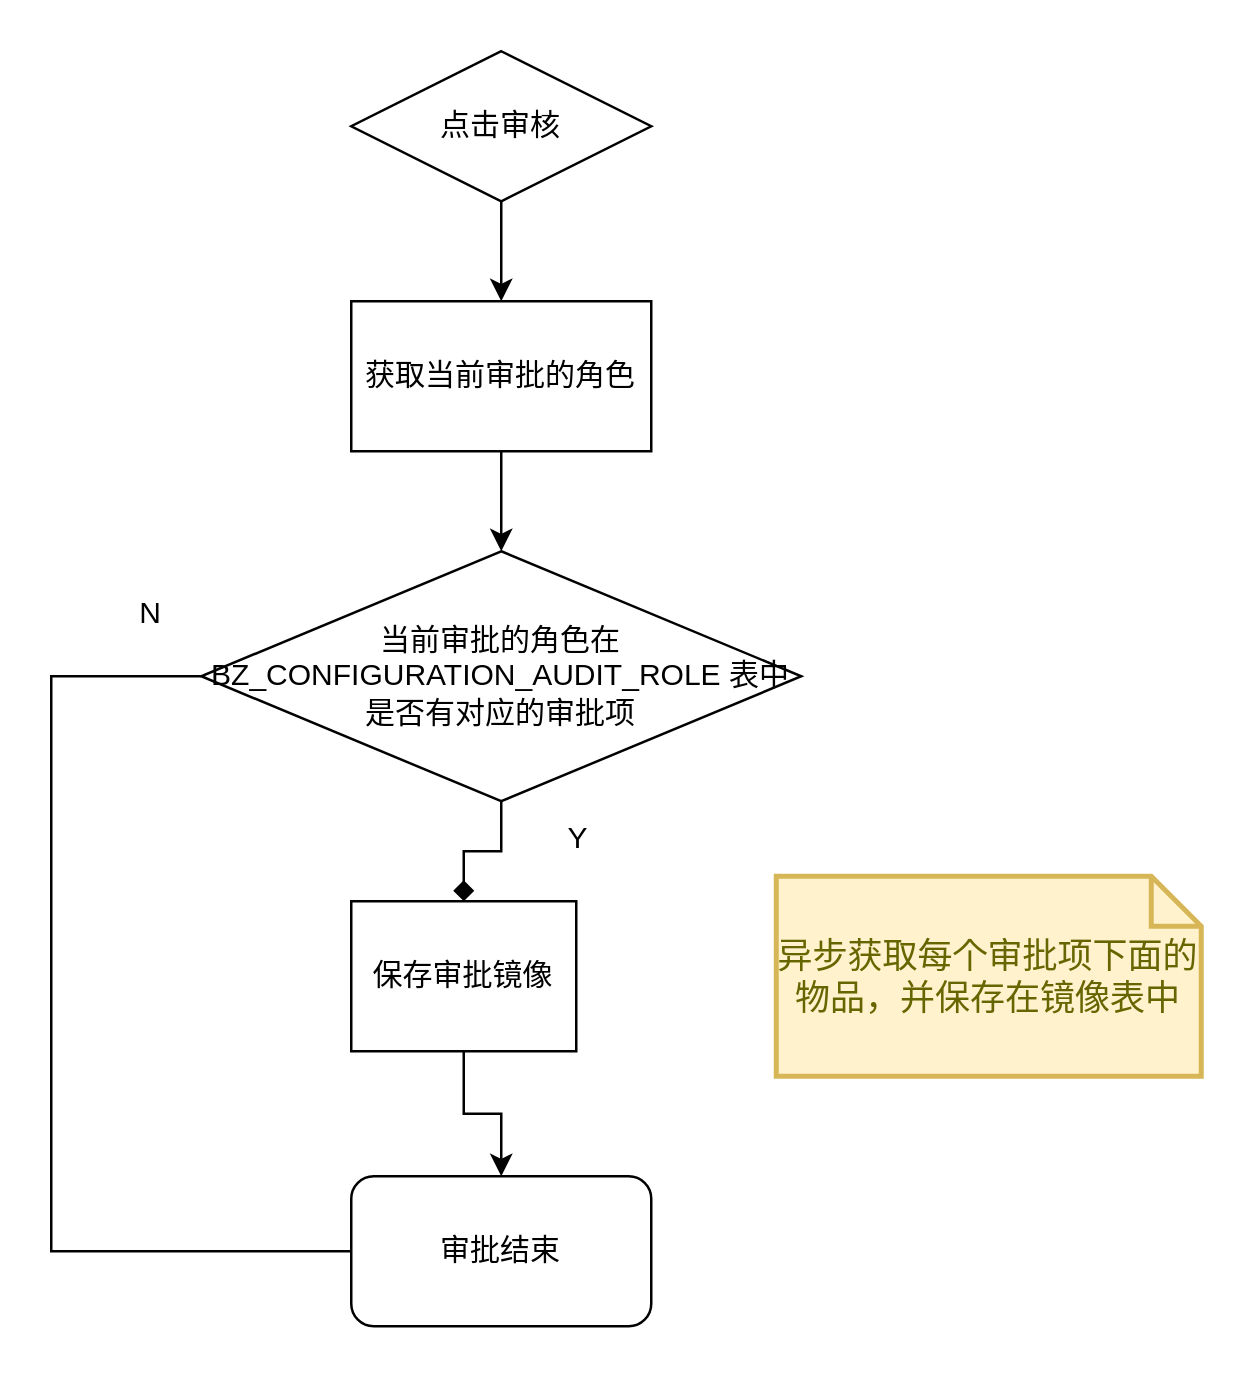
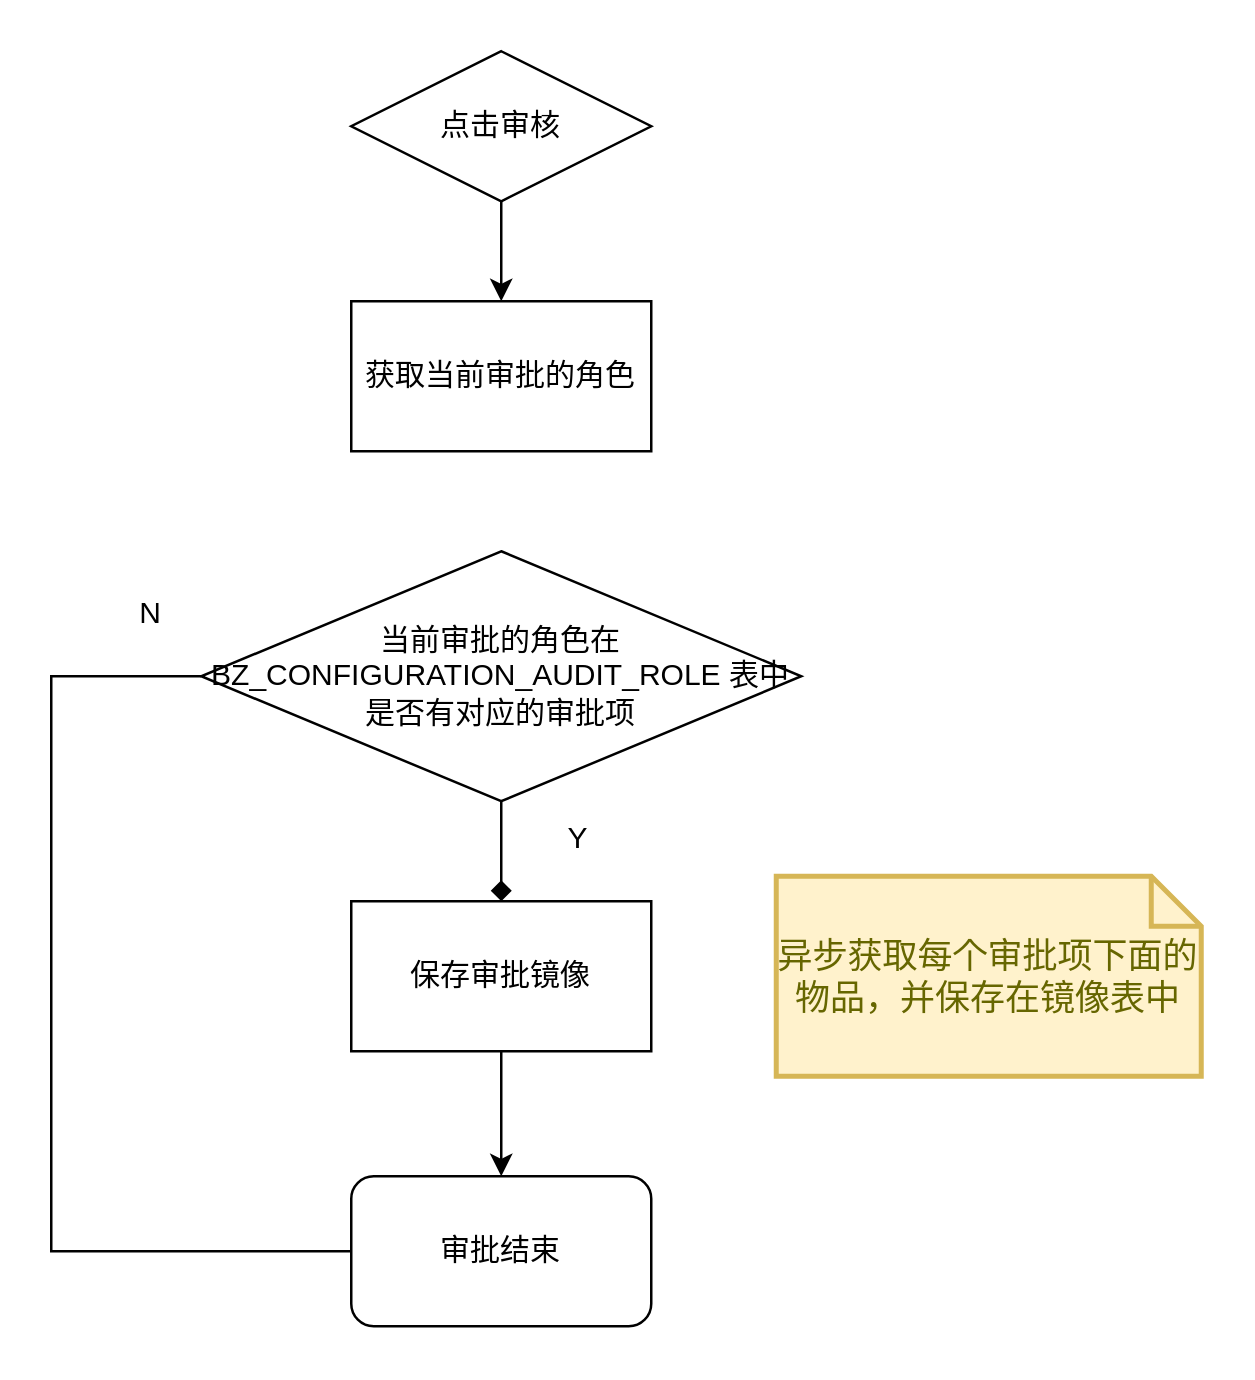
edge "获取当前审批的角色" -> "当前审批的角色在BZ_CONFIGURATION_AUDIT_ROLE 表中是否有对应的审批项": removed
node "保存审批镜像": size 225x150 -> 300x150
